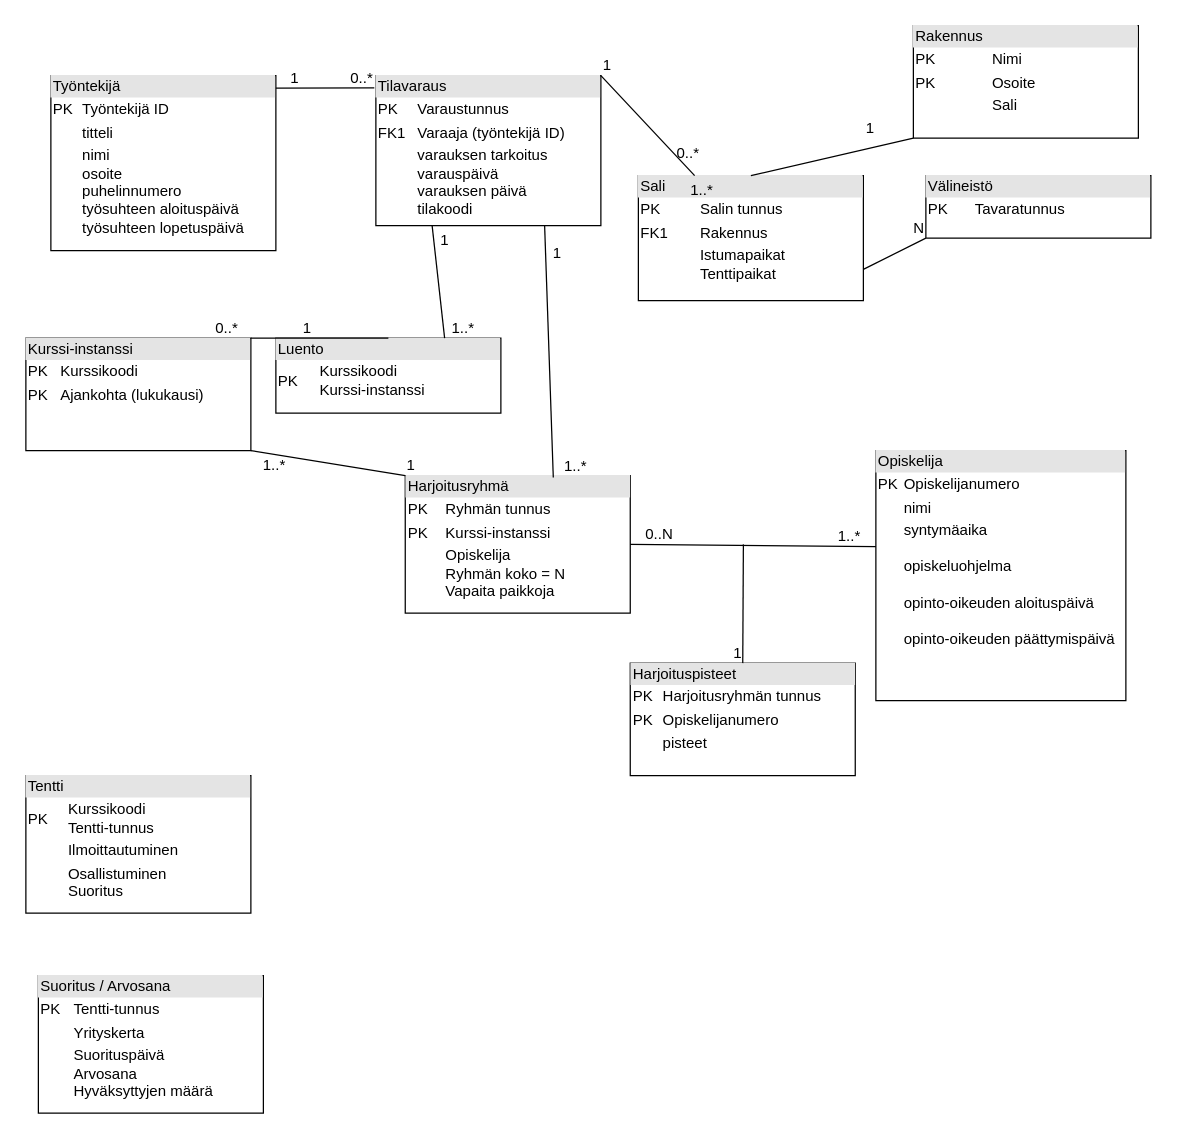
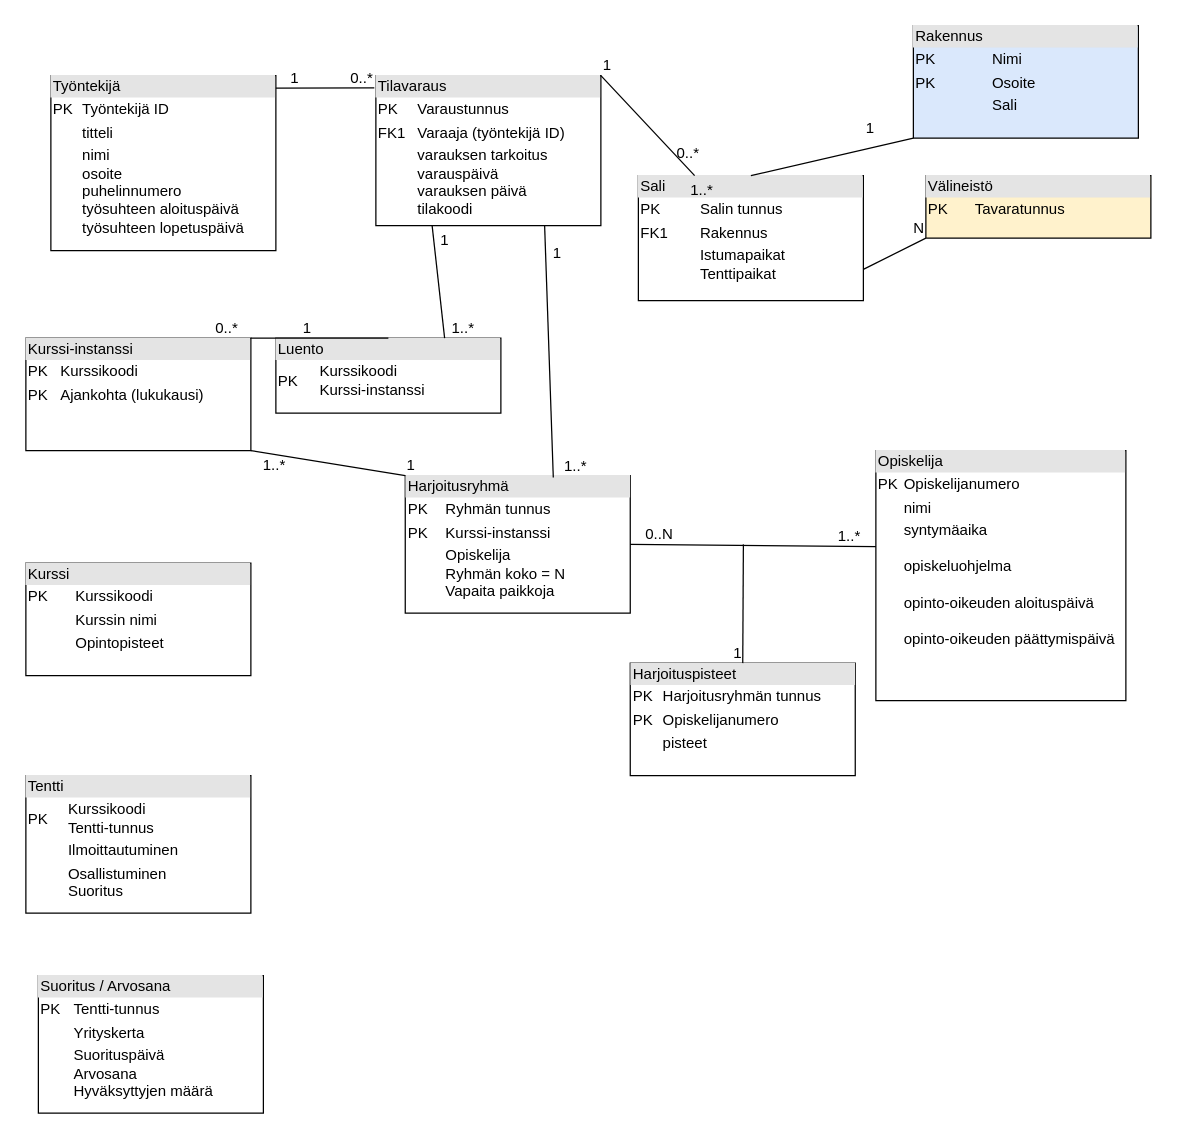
node "Rakennus PK Nimi PK Osoite Sali": fillcolor #ffffff -> #dae8fc
node "Välineistö PK Tavaratunnus": fillcolor #ffffff -> #fff2cc
node "Kurssi PK Kurssikoodi Kurssin nimi Opintopisteet": added
